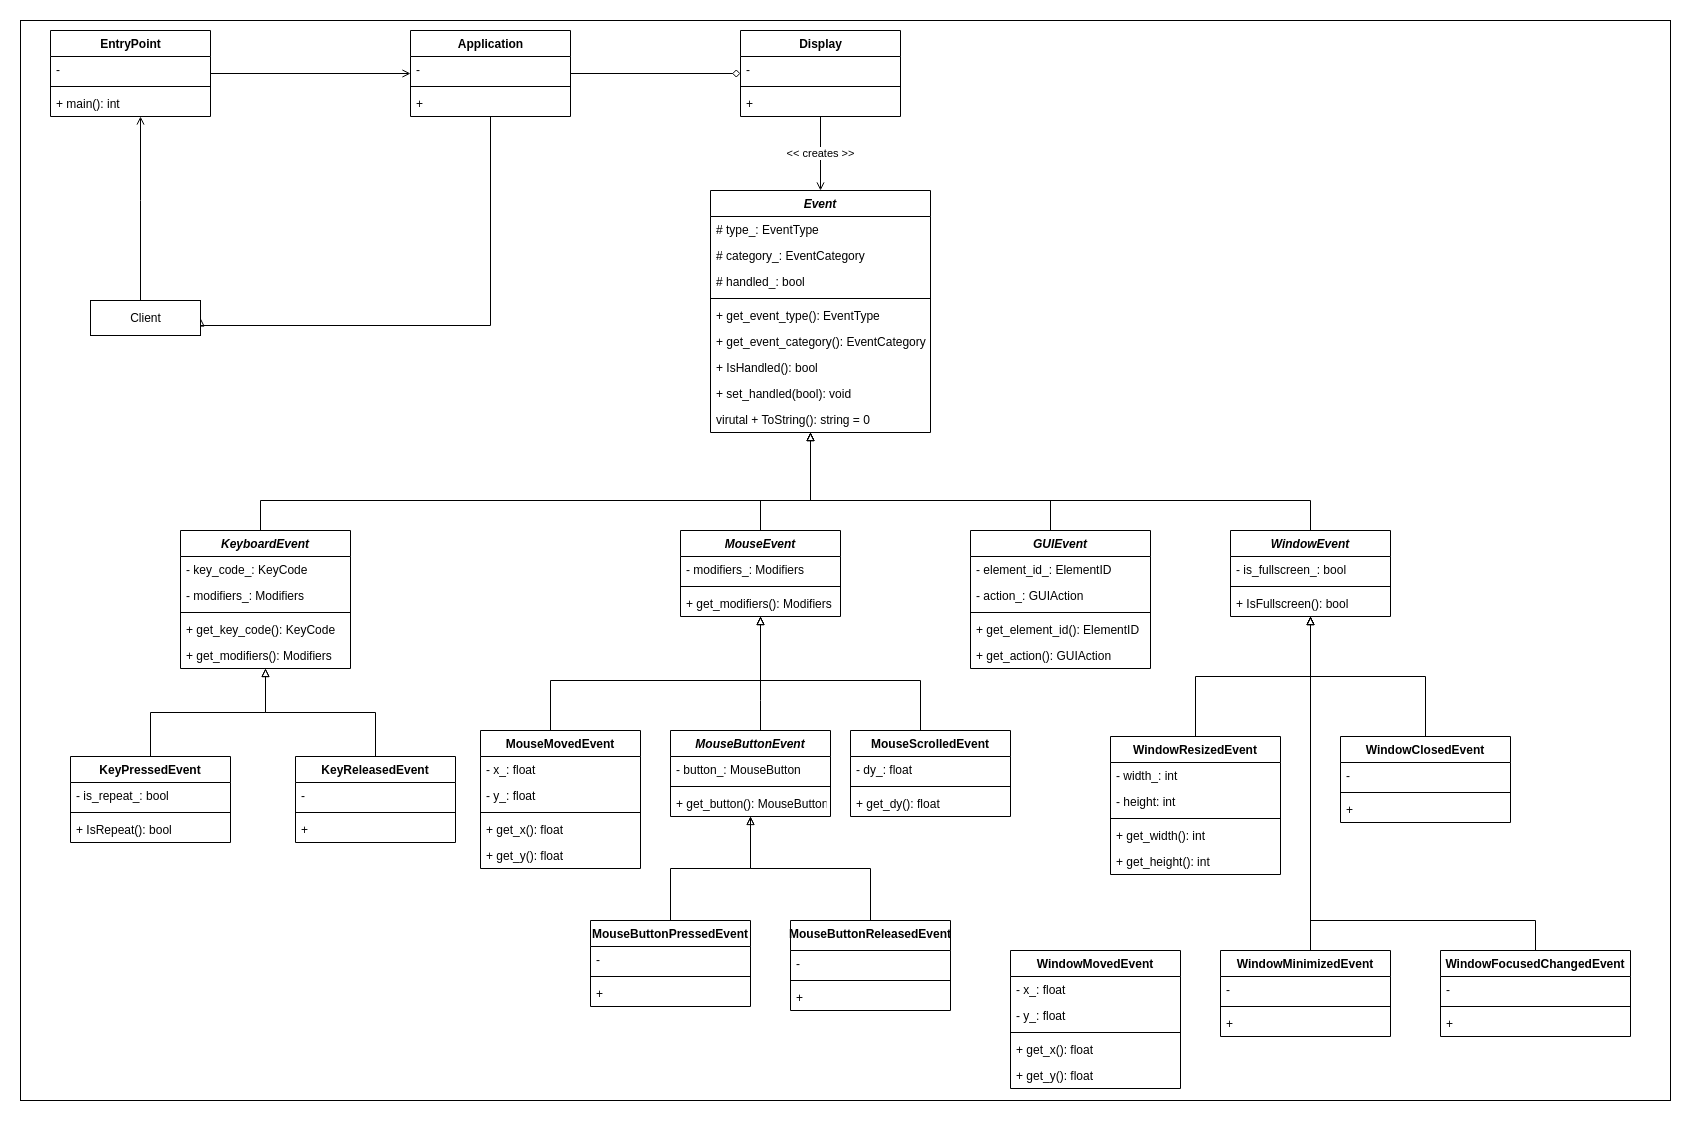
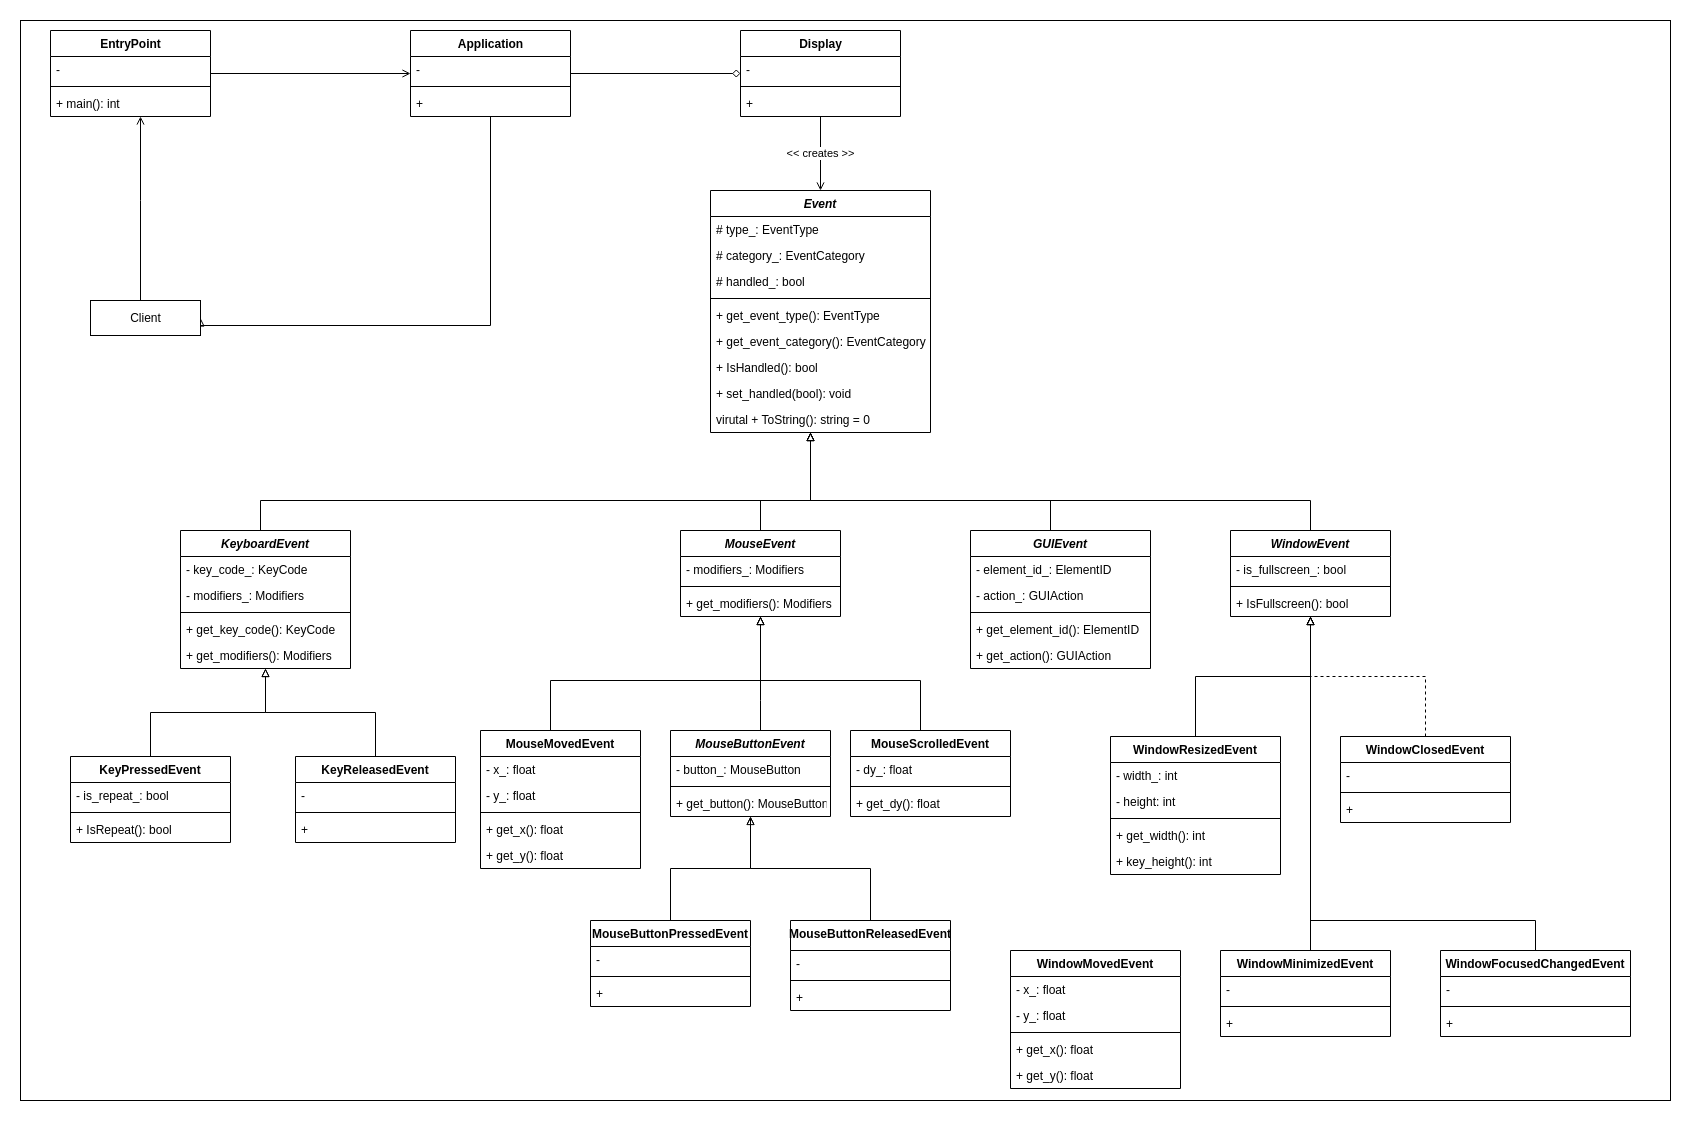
edge "WindowClosedEvent" -> "WindowEvent": style solid -> dashed
node "+ get_height(): int": label "+ get_height(): int" -> "+ key_height(): int"
